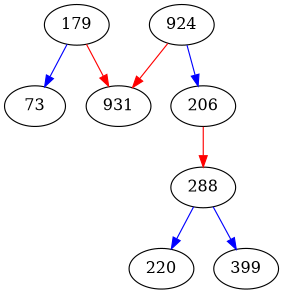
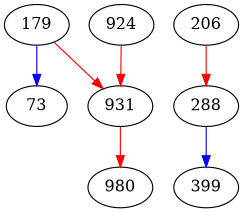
edge "924" -> "206": removed
node "980": added
node "220": removed
